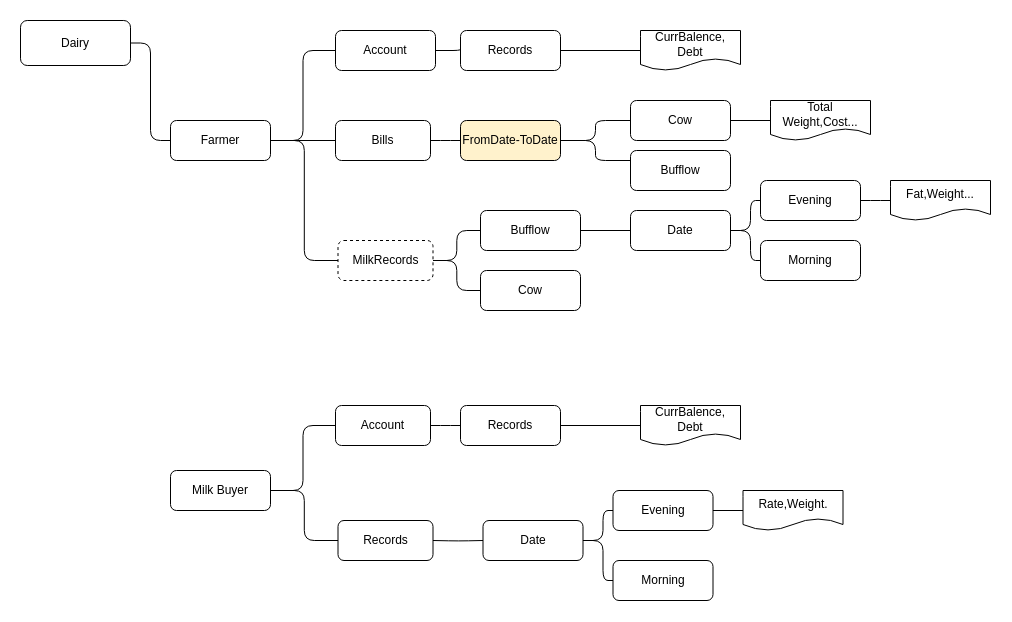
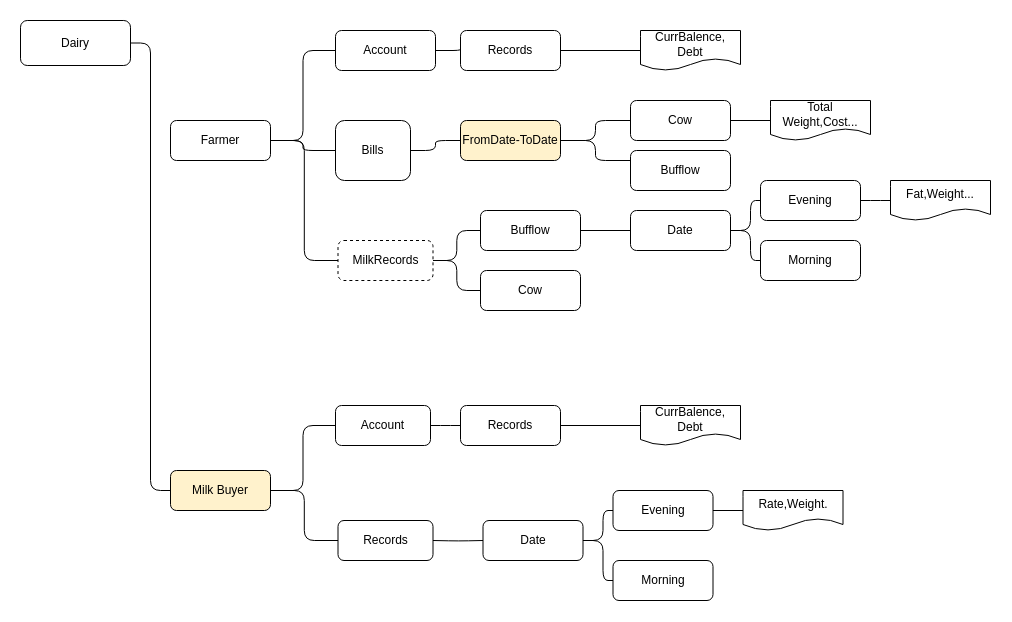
edge "Dairy" -- "Farmer": removed
node "Bills": size 95x40 -> 75x60
edge "Dairy" -- "Milk Buyer": added
node "Milk Buyer": fillcolor #ffffff -> #fff2cc
